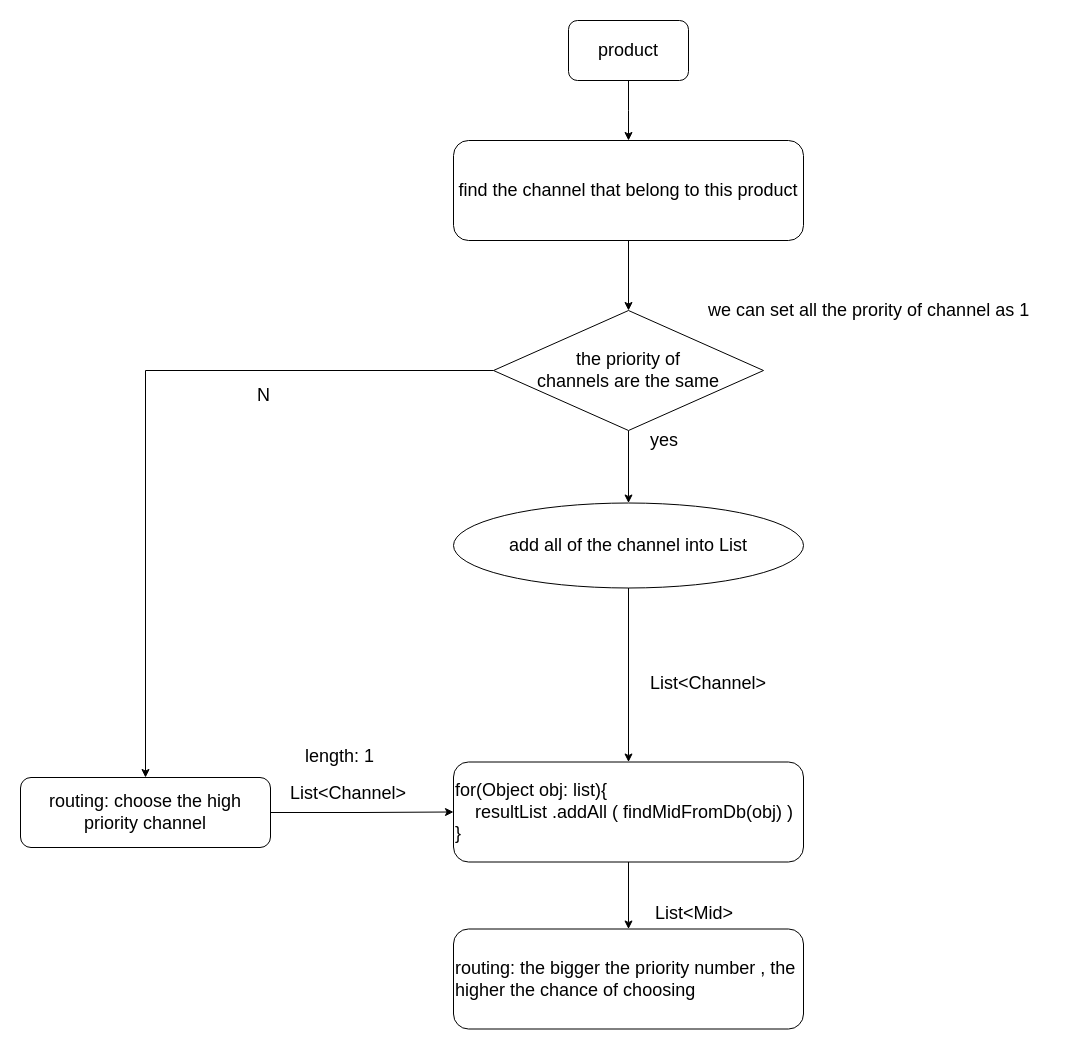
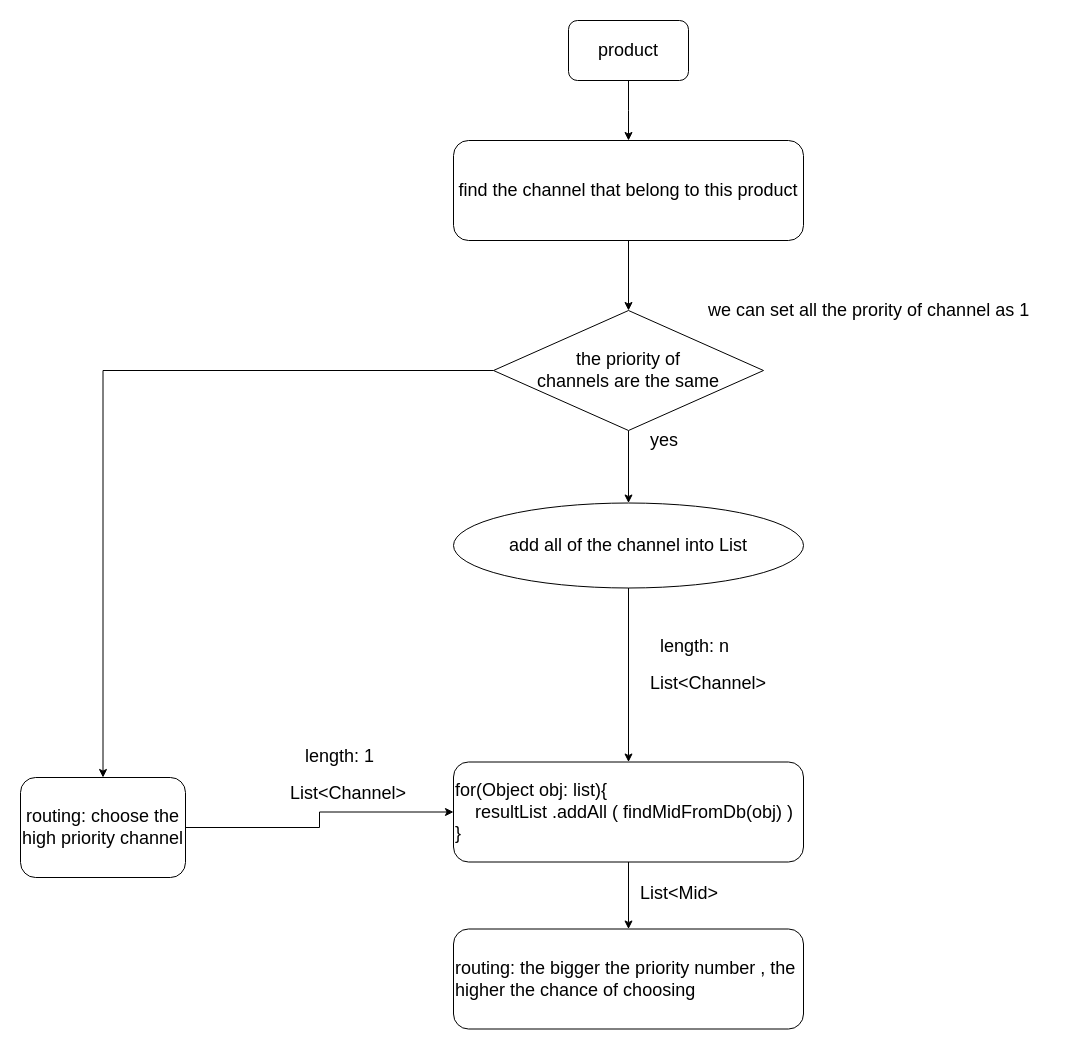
node "N": removed
node "length: n": added
node "routing: choose the high priority channel": size 250x70 -> 165x100
node "List<Mid>": moved (699, 911) -> (684, 891)
